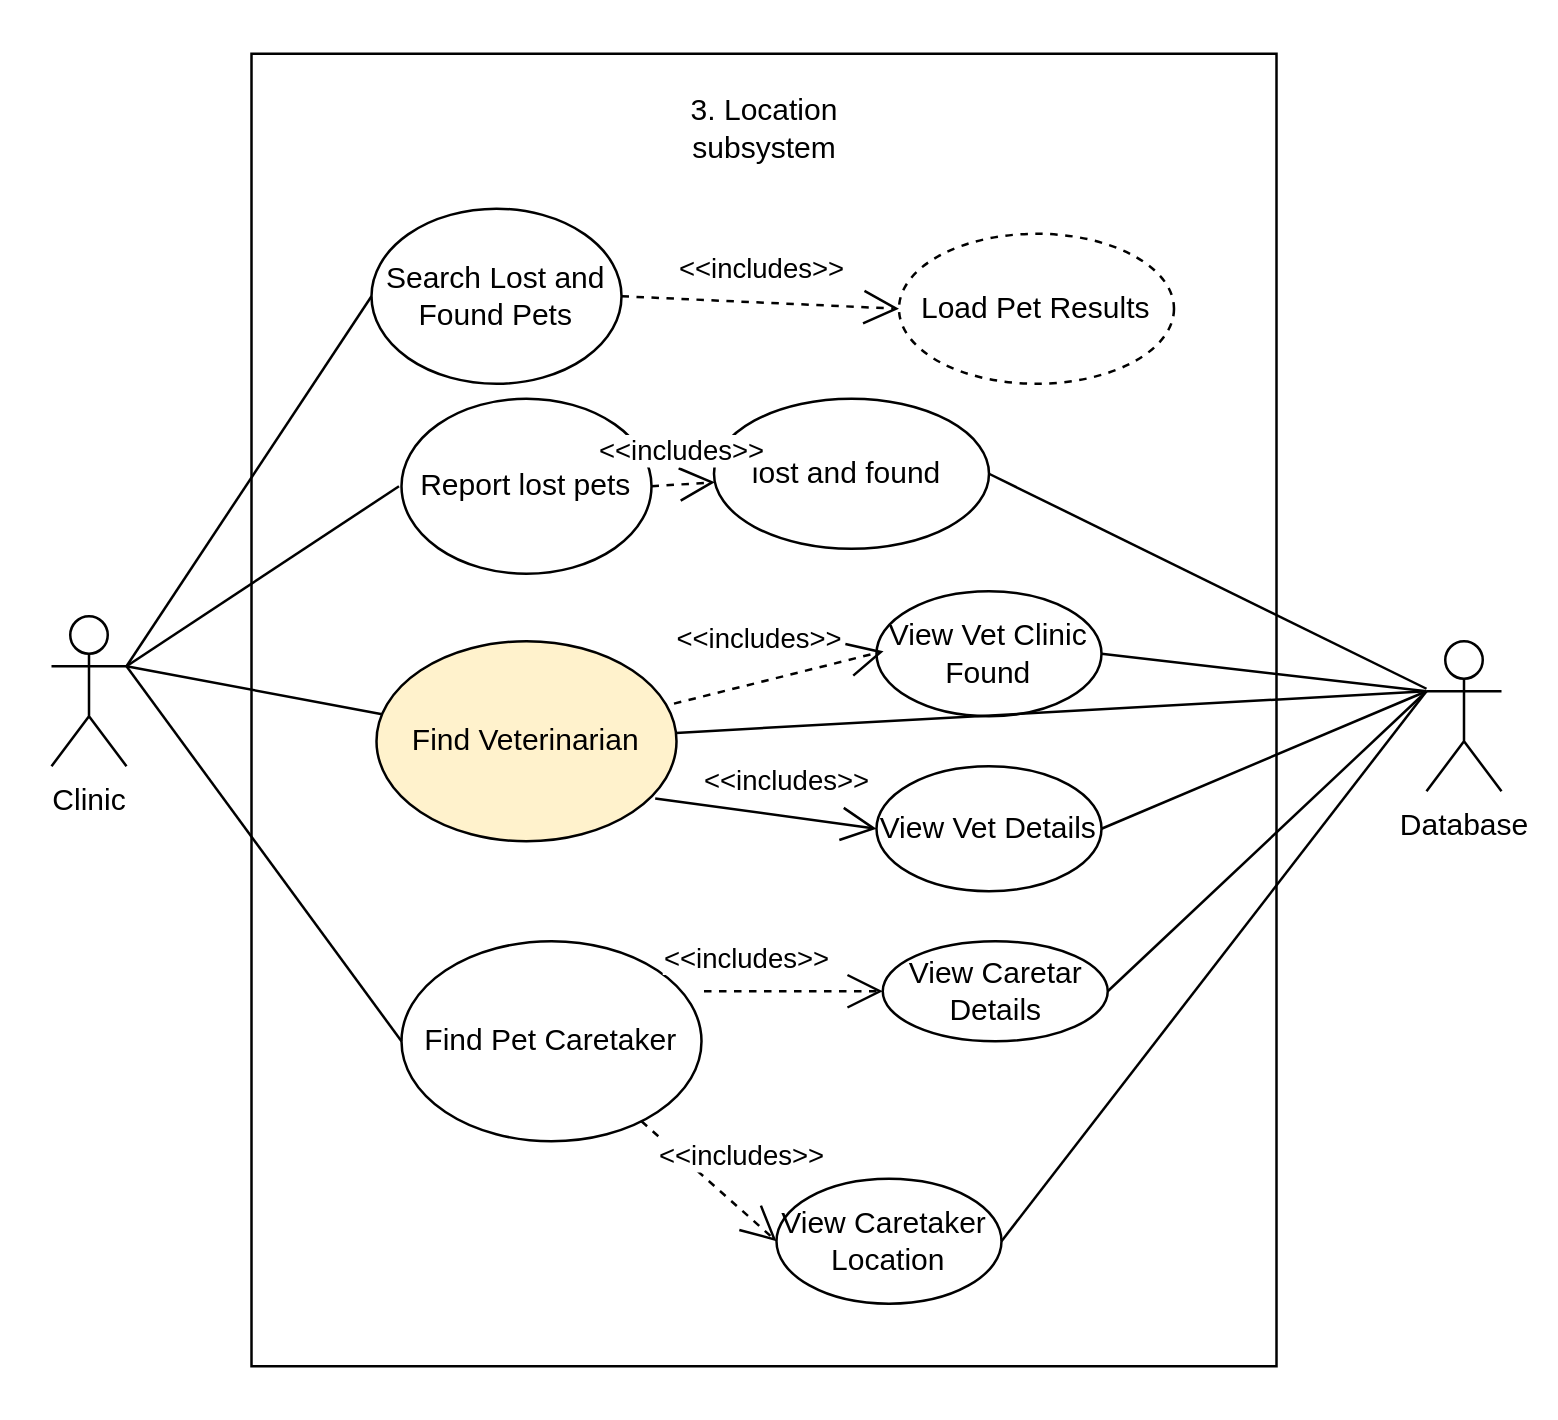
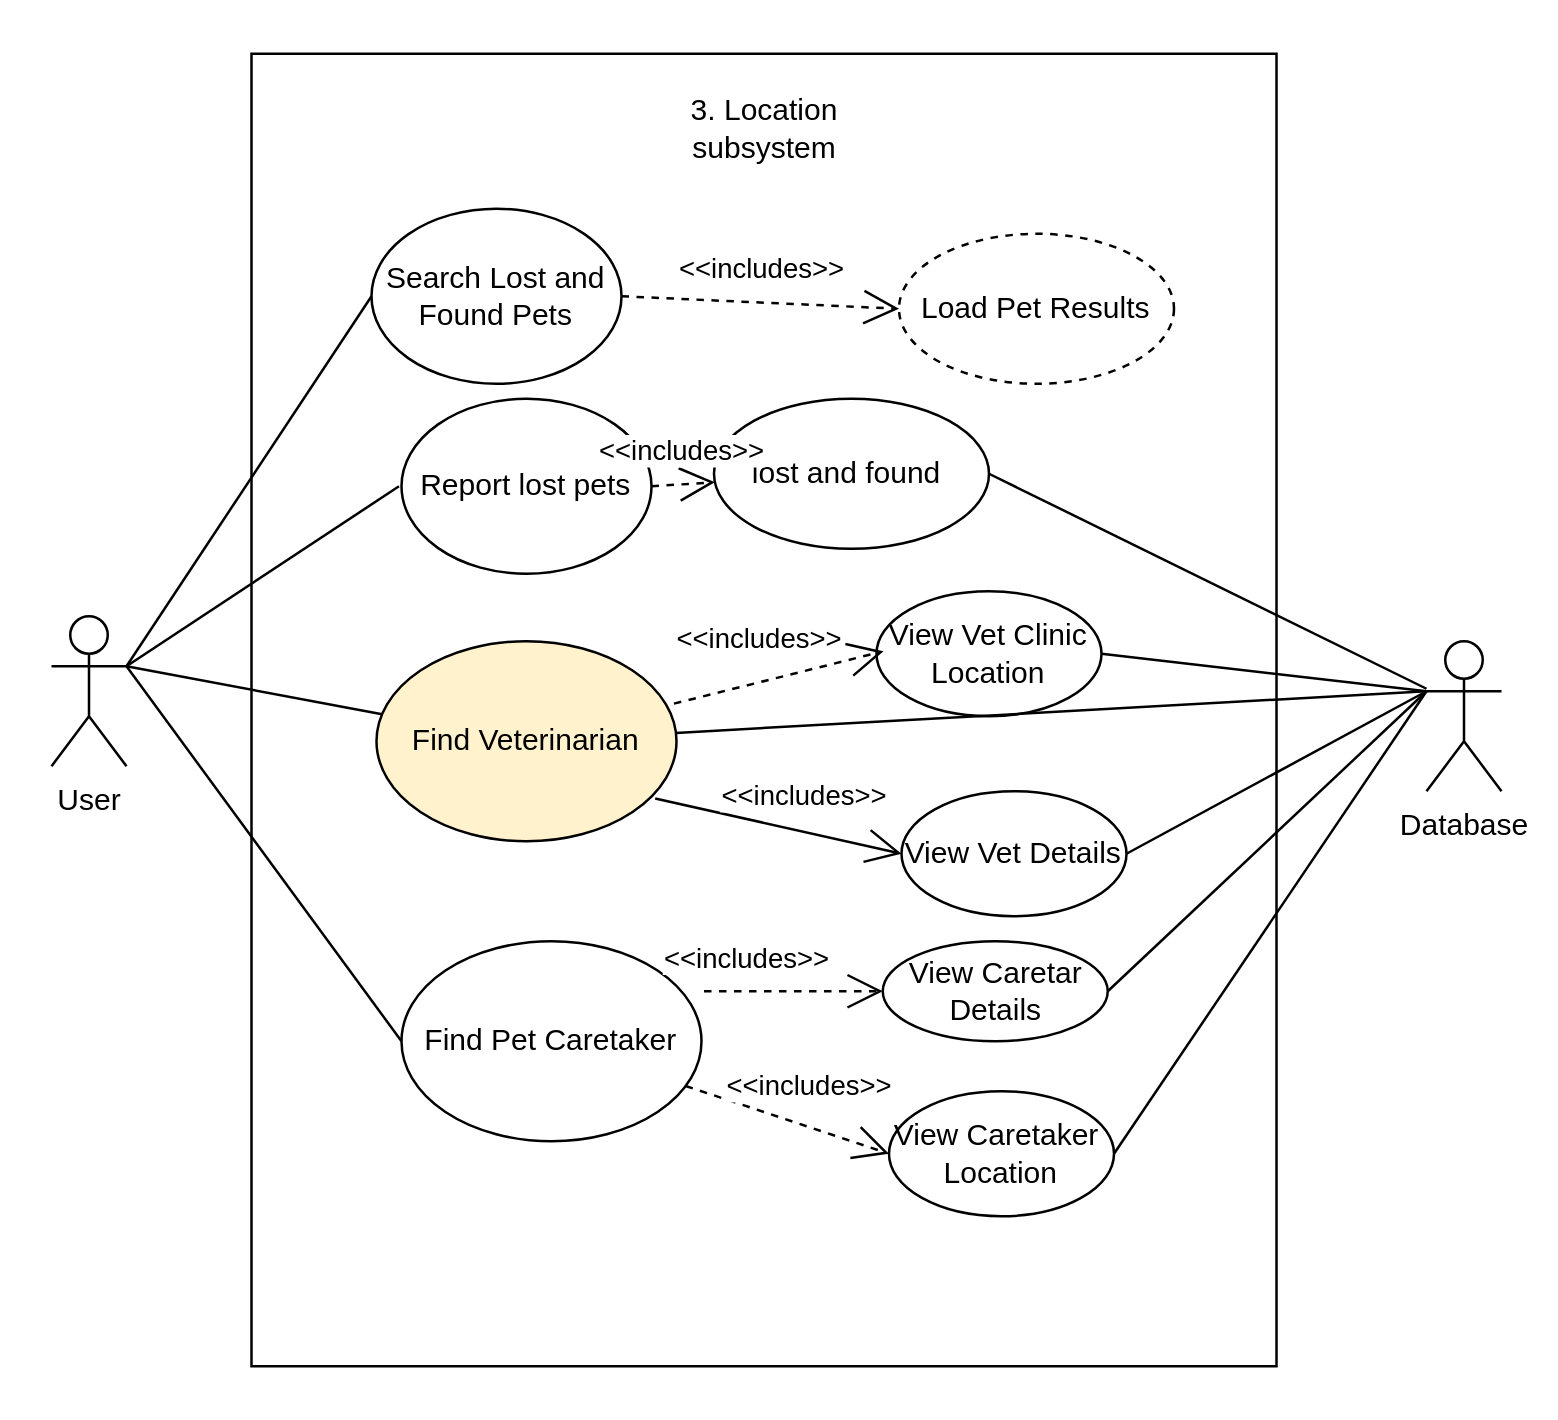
node "View Vet Clinic Found": label "View Vet Clinic Found" -> "View Vet Clinic Location"
node "Clinic": label "Clinic" -> "User"
node "View Vet Details": moved (989, 829) -> (1014, 854)
node "View Caretaker Location": moved (889, 1241) -> (1001, 1154)
